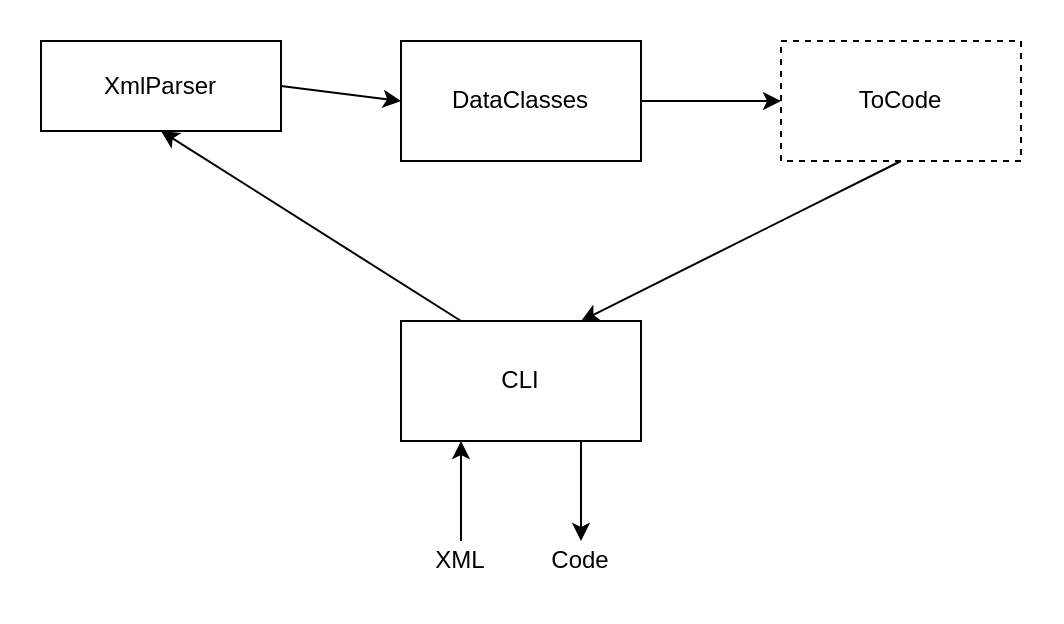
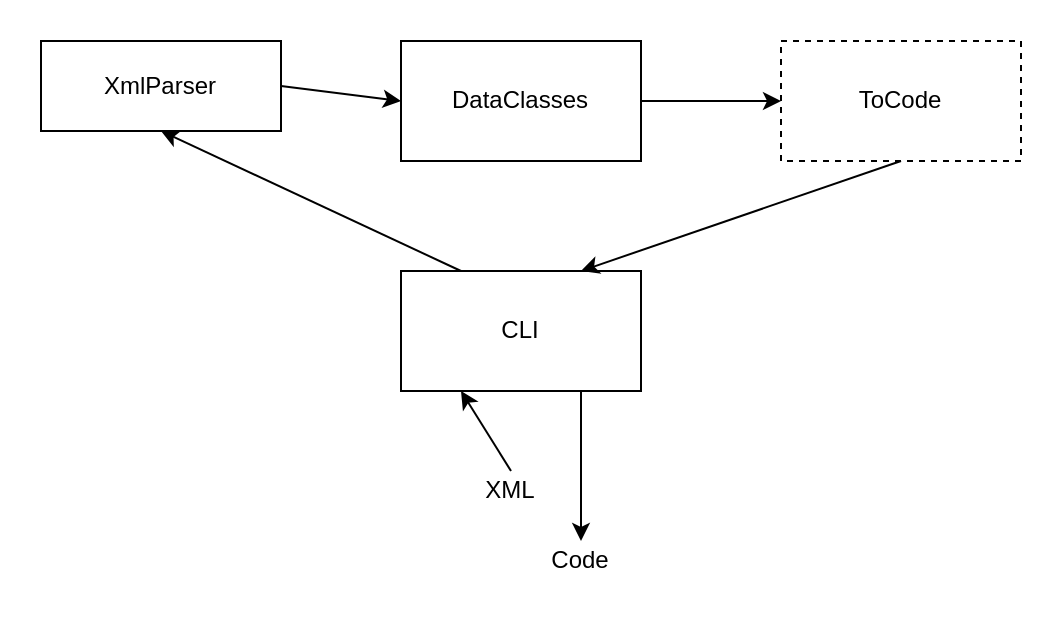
node "CLI": moved (521, 381) -> (521, 331)
node "XML": moved (461, 561) -> (511, 491)
